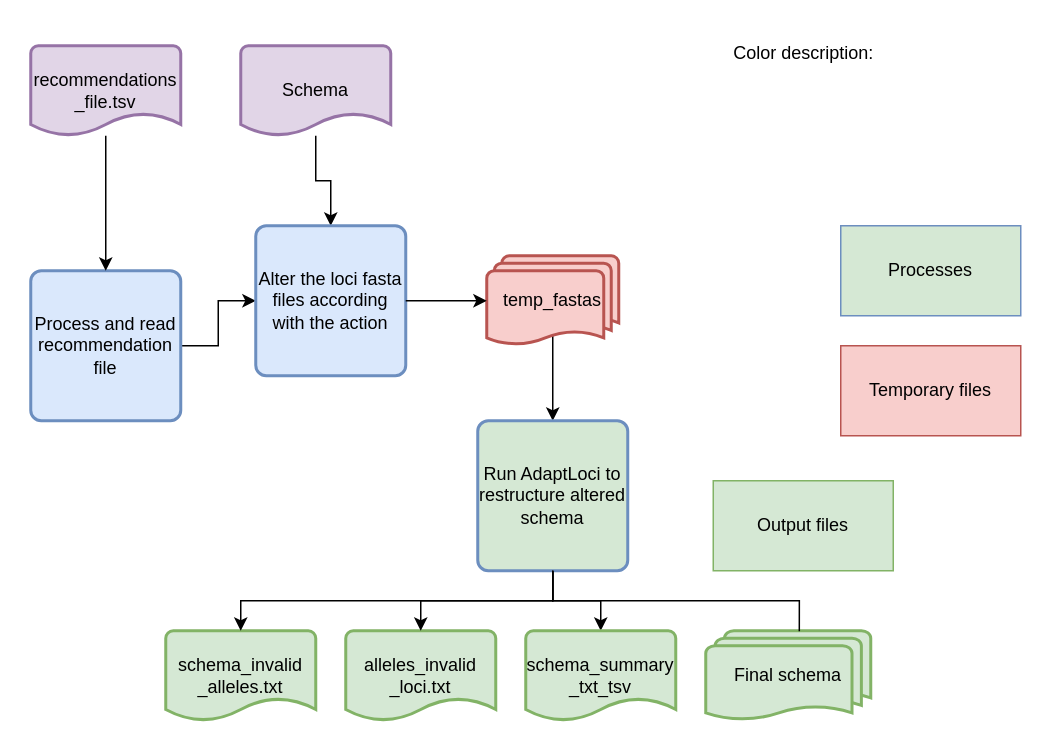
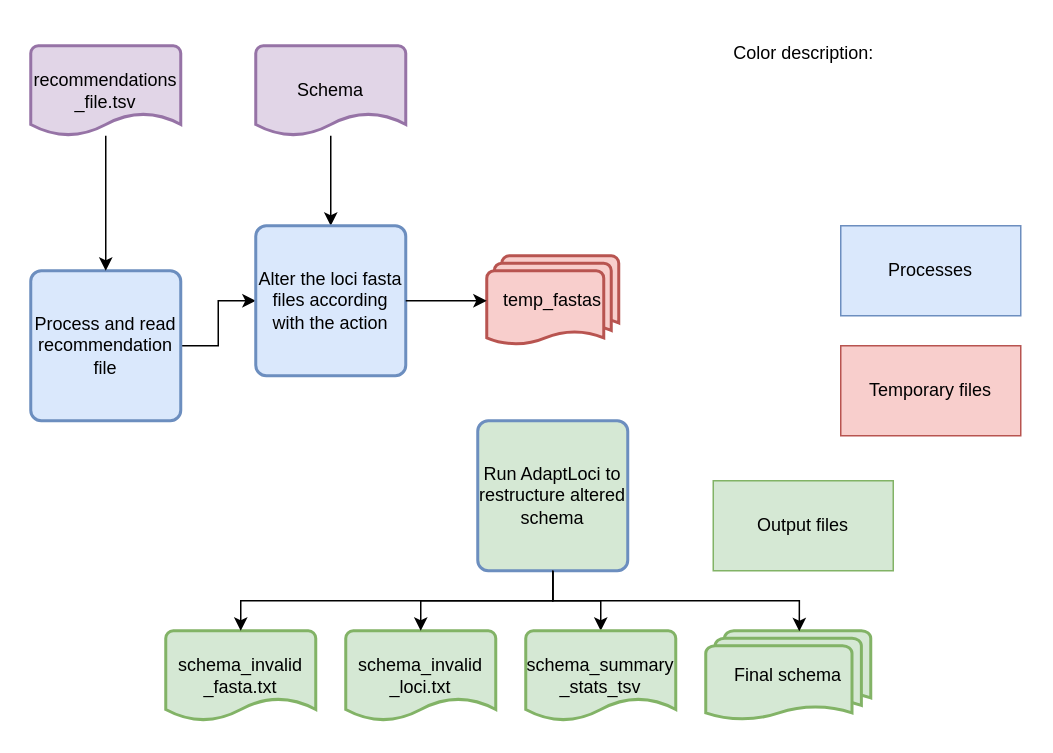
node "Schema": moved (316, 91) -> (331, 91)
node "Processes": fillcolor #d5e8d4 -> #dae8fc
edge "temp_fastas" -> "Run AdaptLoci to restructure altered schema": removed
edge "Run AdaptLoci to restructure altered schema" -- "Final schema": arrowhead none -> classic
node "schema_invalid _alleles.txt": label "schema_invalid _alleles.txt" -> "schema_invalid _fasta.txt"
node "alleles_invalid _loci.txt": label "alleles_invalid _loci.txt" -> "schema_invalid _loci.txt"
node "schema_summary _txt_tsv": label "schema_summary _txt_tsv" -> "schema_summary _stats_tsv"
